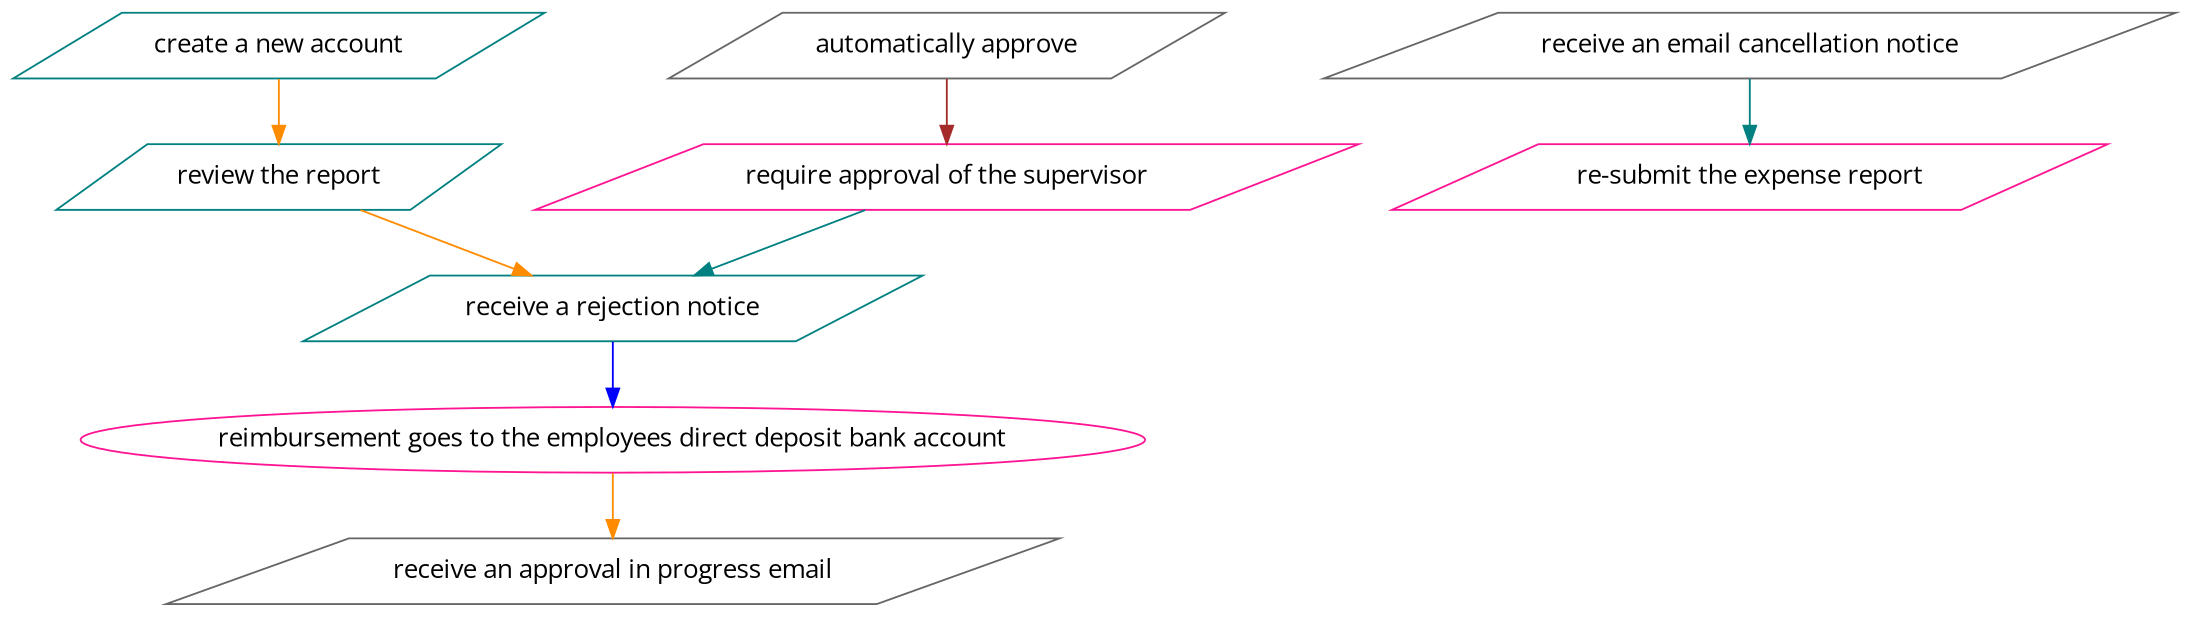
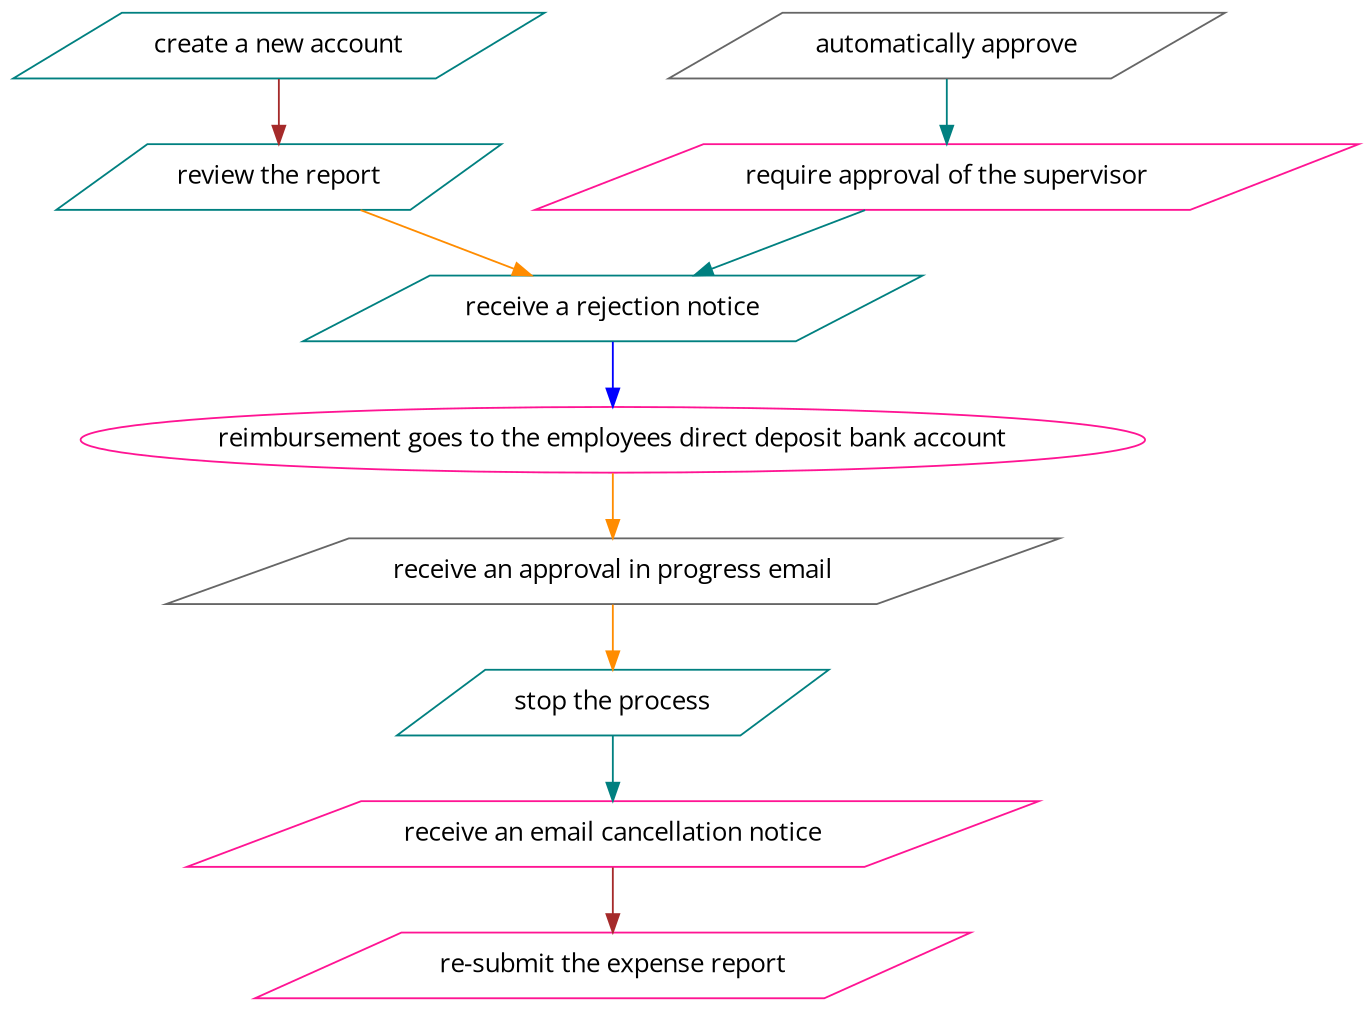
node "receive an email cancellation notice": color gray40 -> deeppink
edge "create a new account" -> "review the report": color darkorange -> brown
edge "automatically approve" -> "require approval of the supervisor": color brown -> teal
edge "receive an email cancellation notice" -> "re-submit the expense report": color teal -> brown
node "stop the process": added
